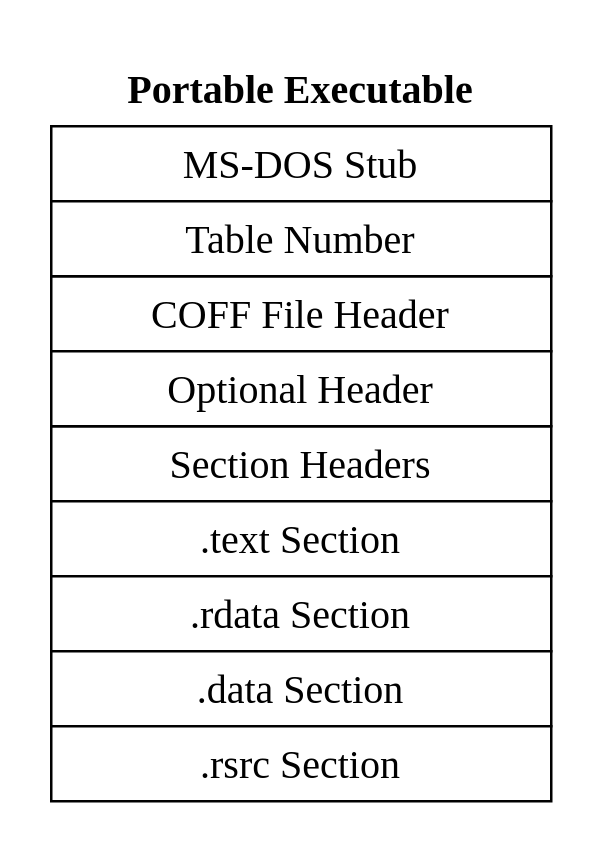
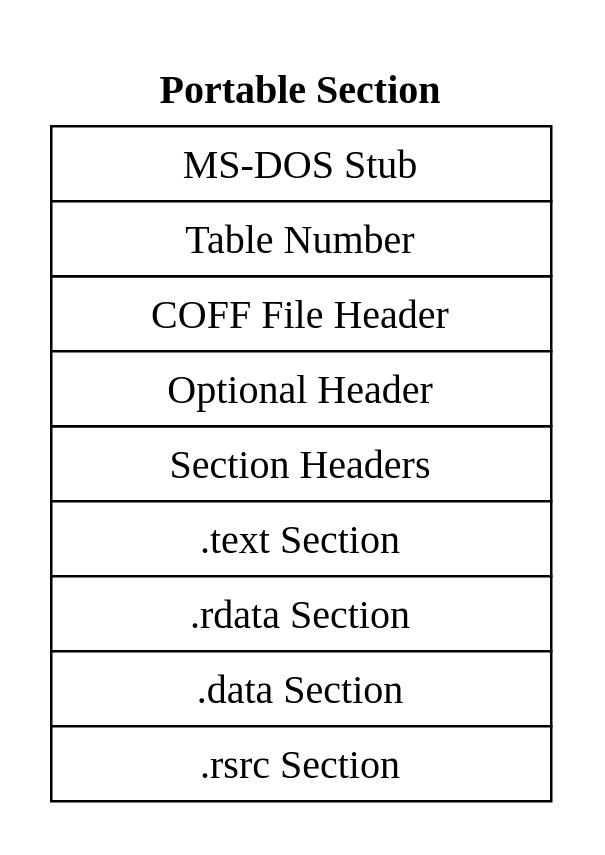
node "Portable Executable": label "Portable Executable" -> "Portable Section"
